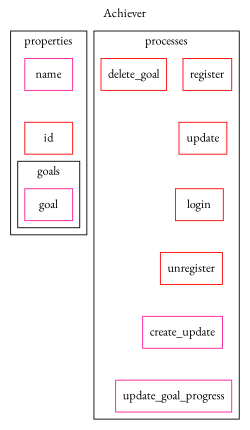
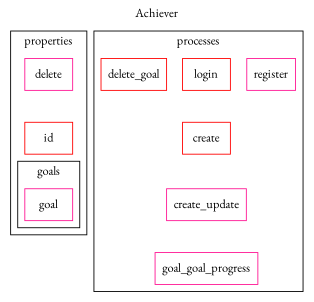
node "name": label "name" -> "delete"
node "register": color red -> deeppink
node "update": removed
node "unregister": label "unregister" -> "create"
node "update_goal_progress": label "update_goal_progress" -> "goal_goal_progress"
